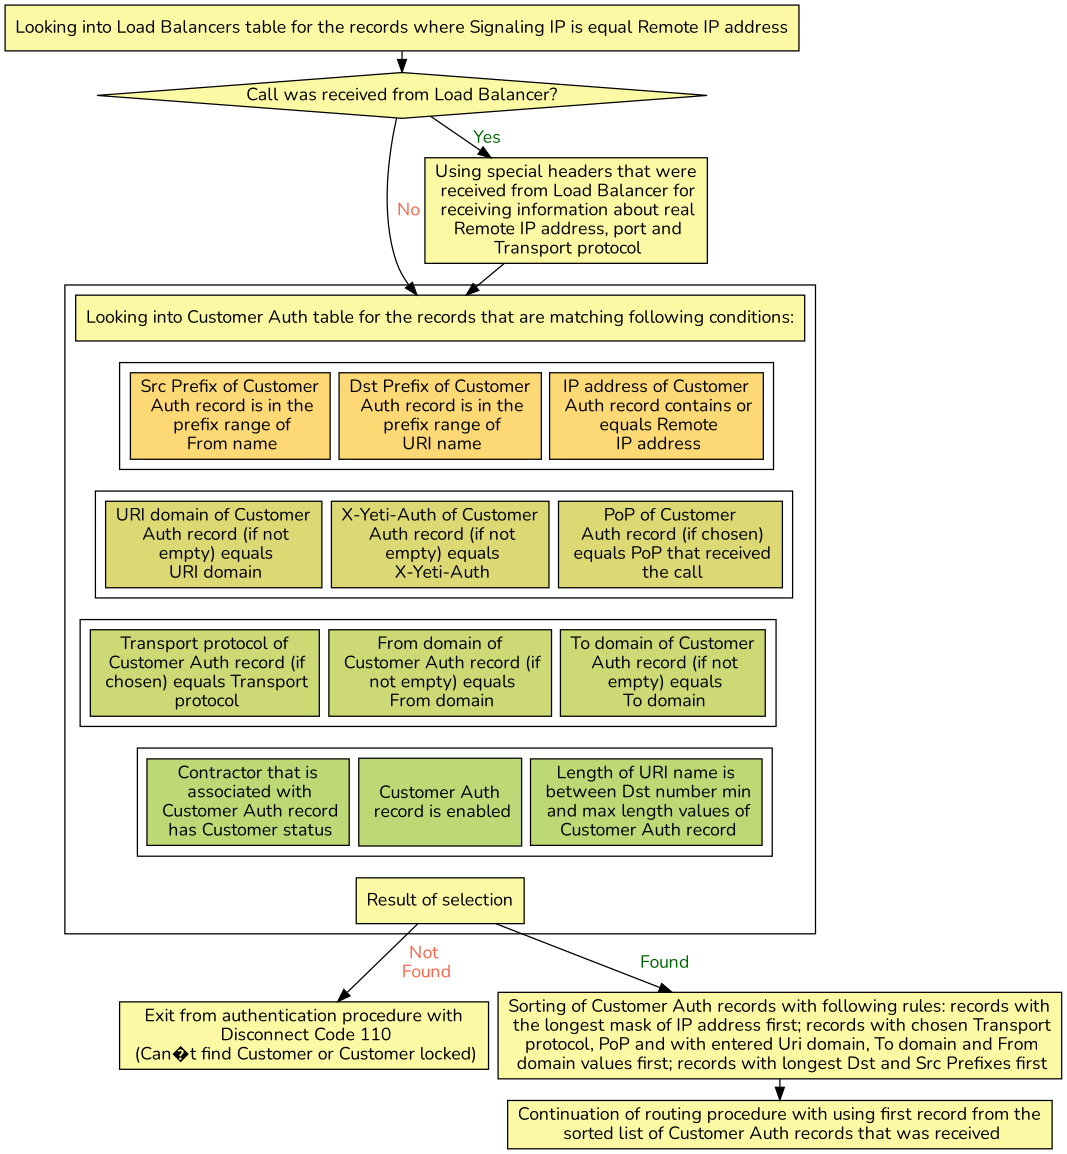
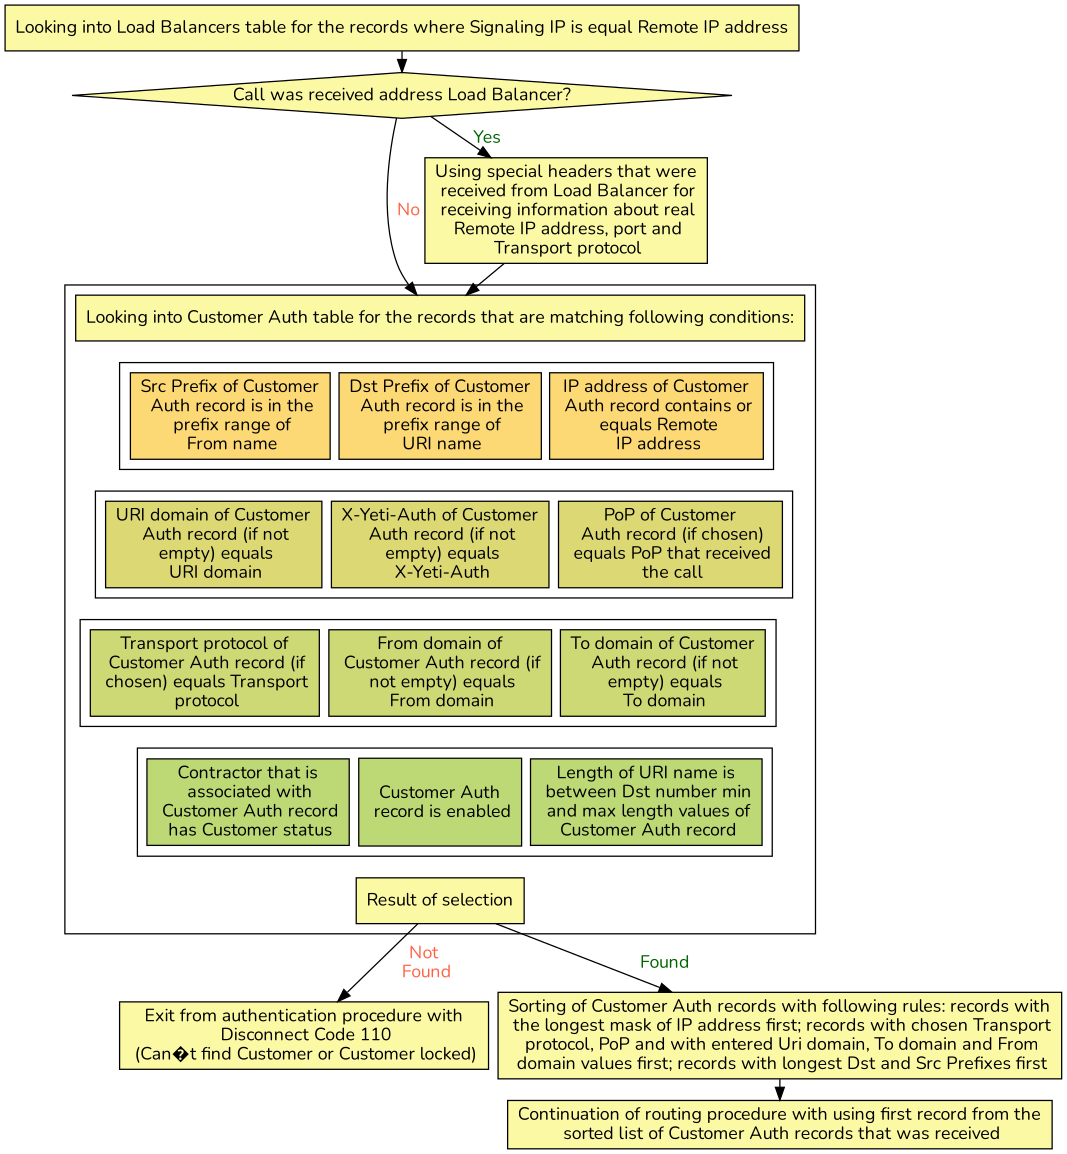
node "Call was received from Load Balancer?": label "Call was received from Load Balancer?" -> "Call was received address Load Balancer?"
